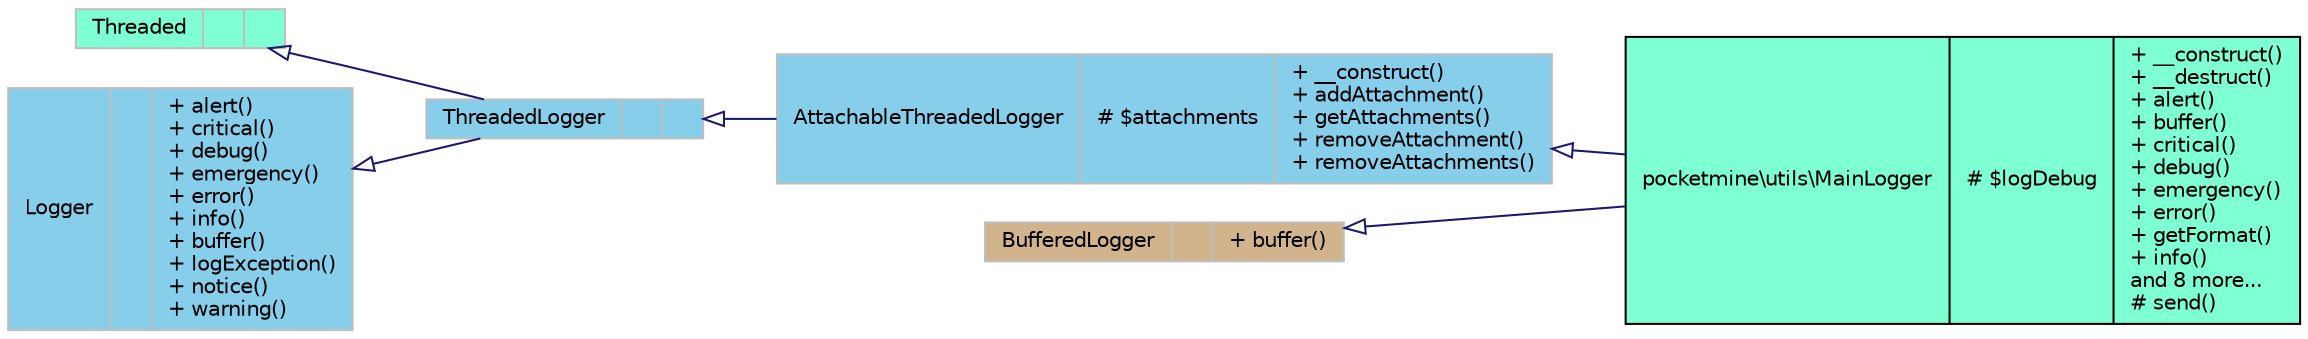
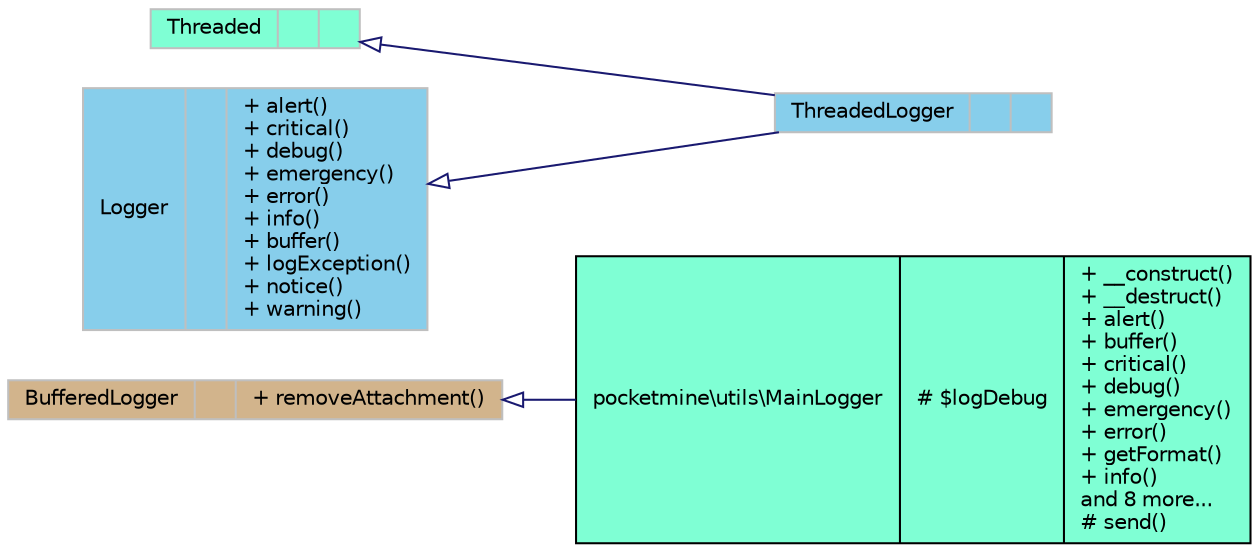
node "AttachableThreadedLogger": removed
node "BufferedLogger": text "+ buffer()" -> "+ removeAttachment()"
